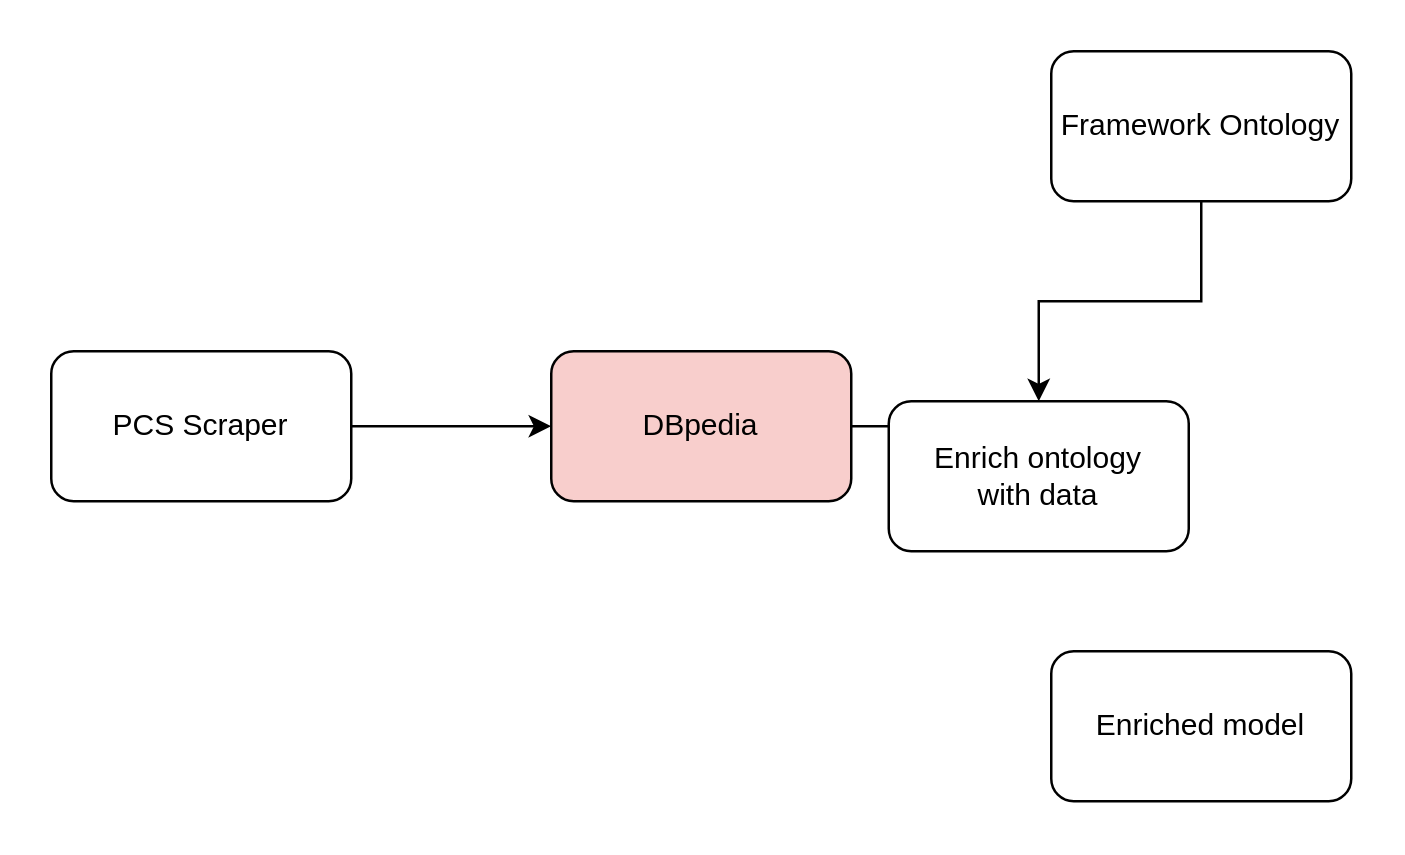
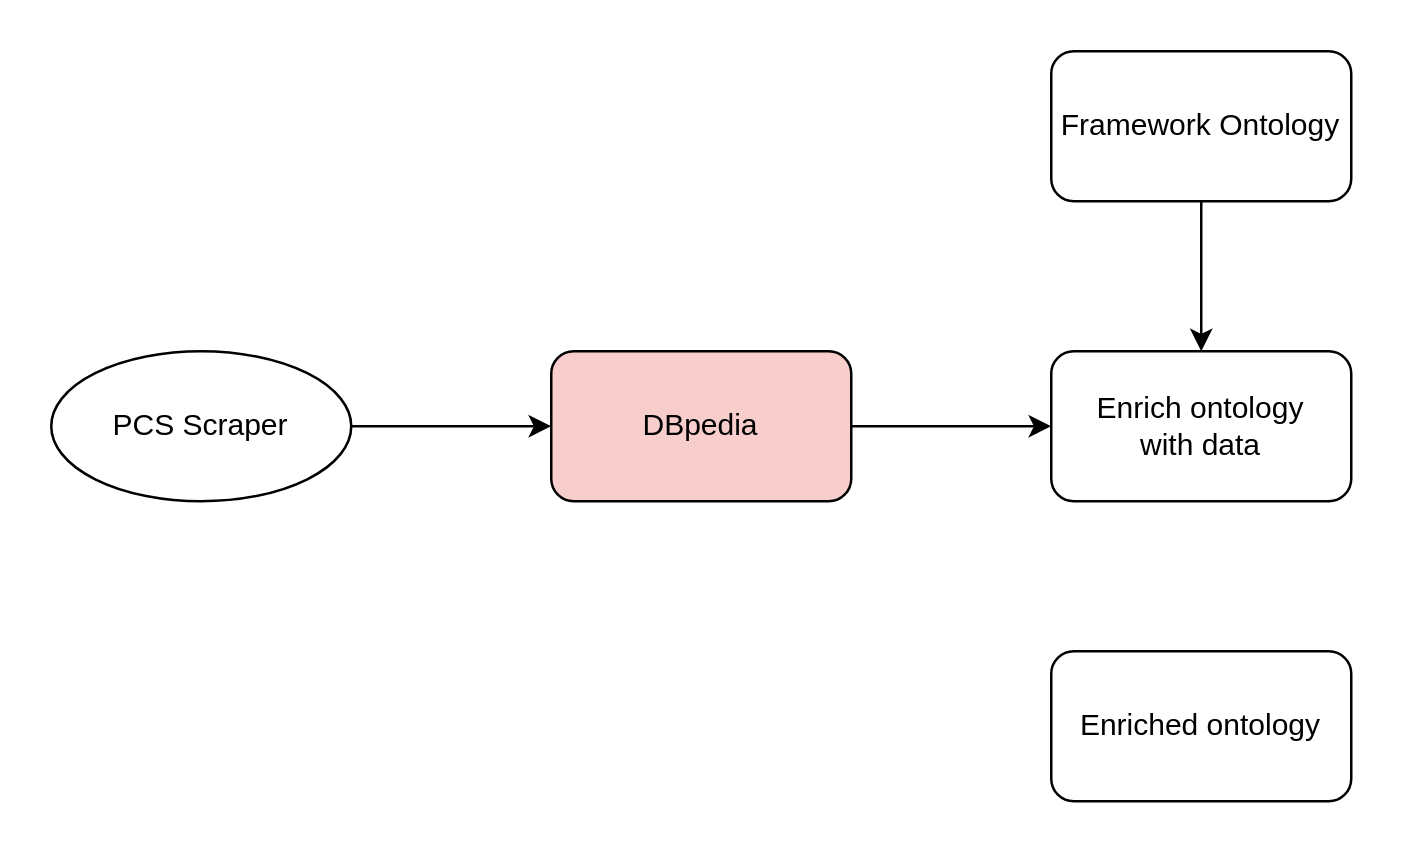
node "PCS Scraper": shape rounded rectangle -> ellipse
node "Enrich ontology with data": moved (1039, 476) -> (1201, 426)
node "Enriched model": label "Enriched model" -> "Enriched ontology"
